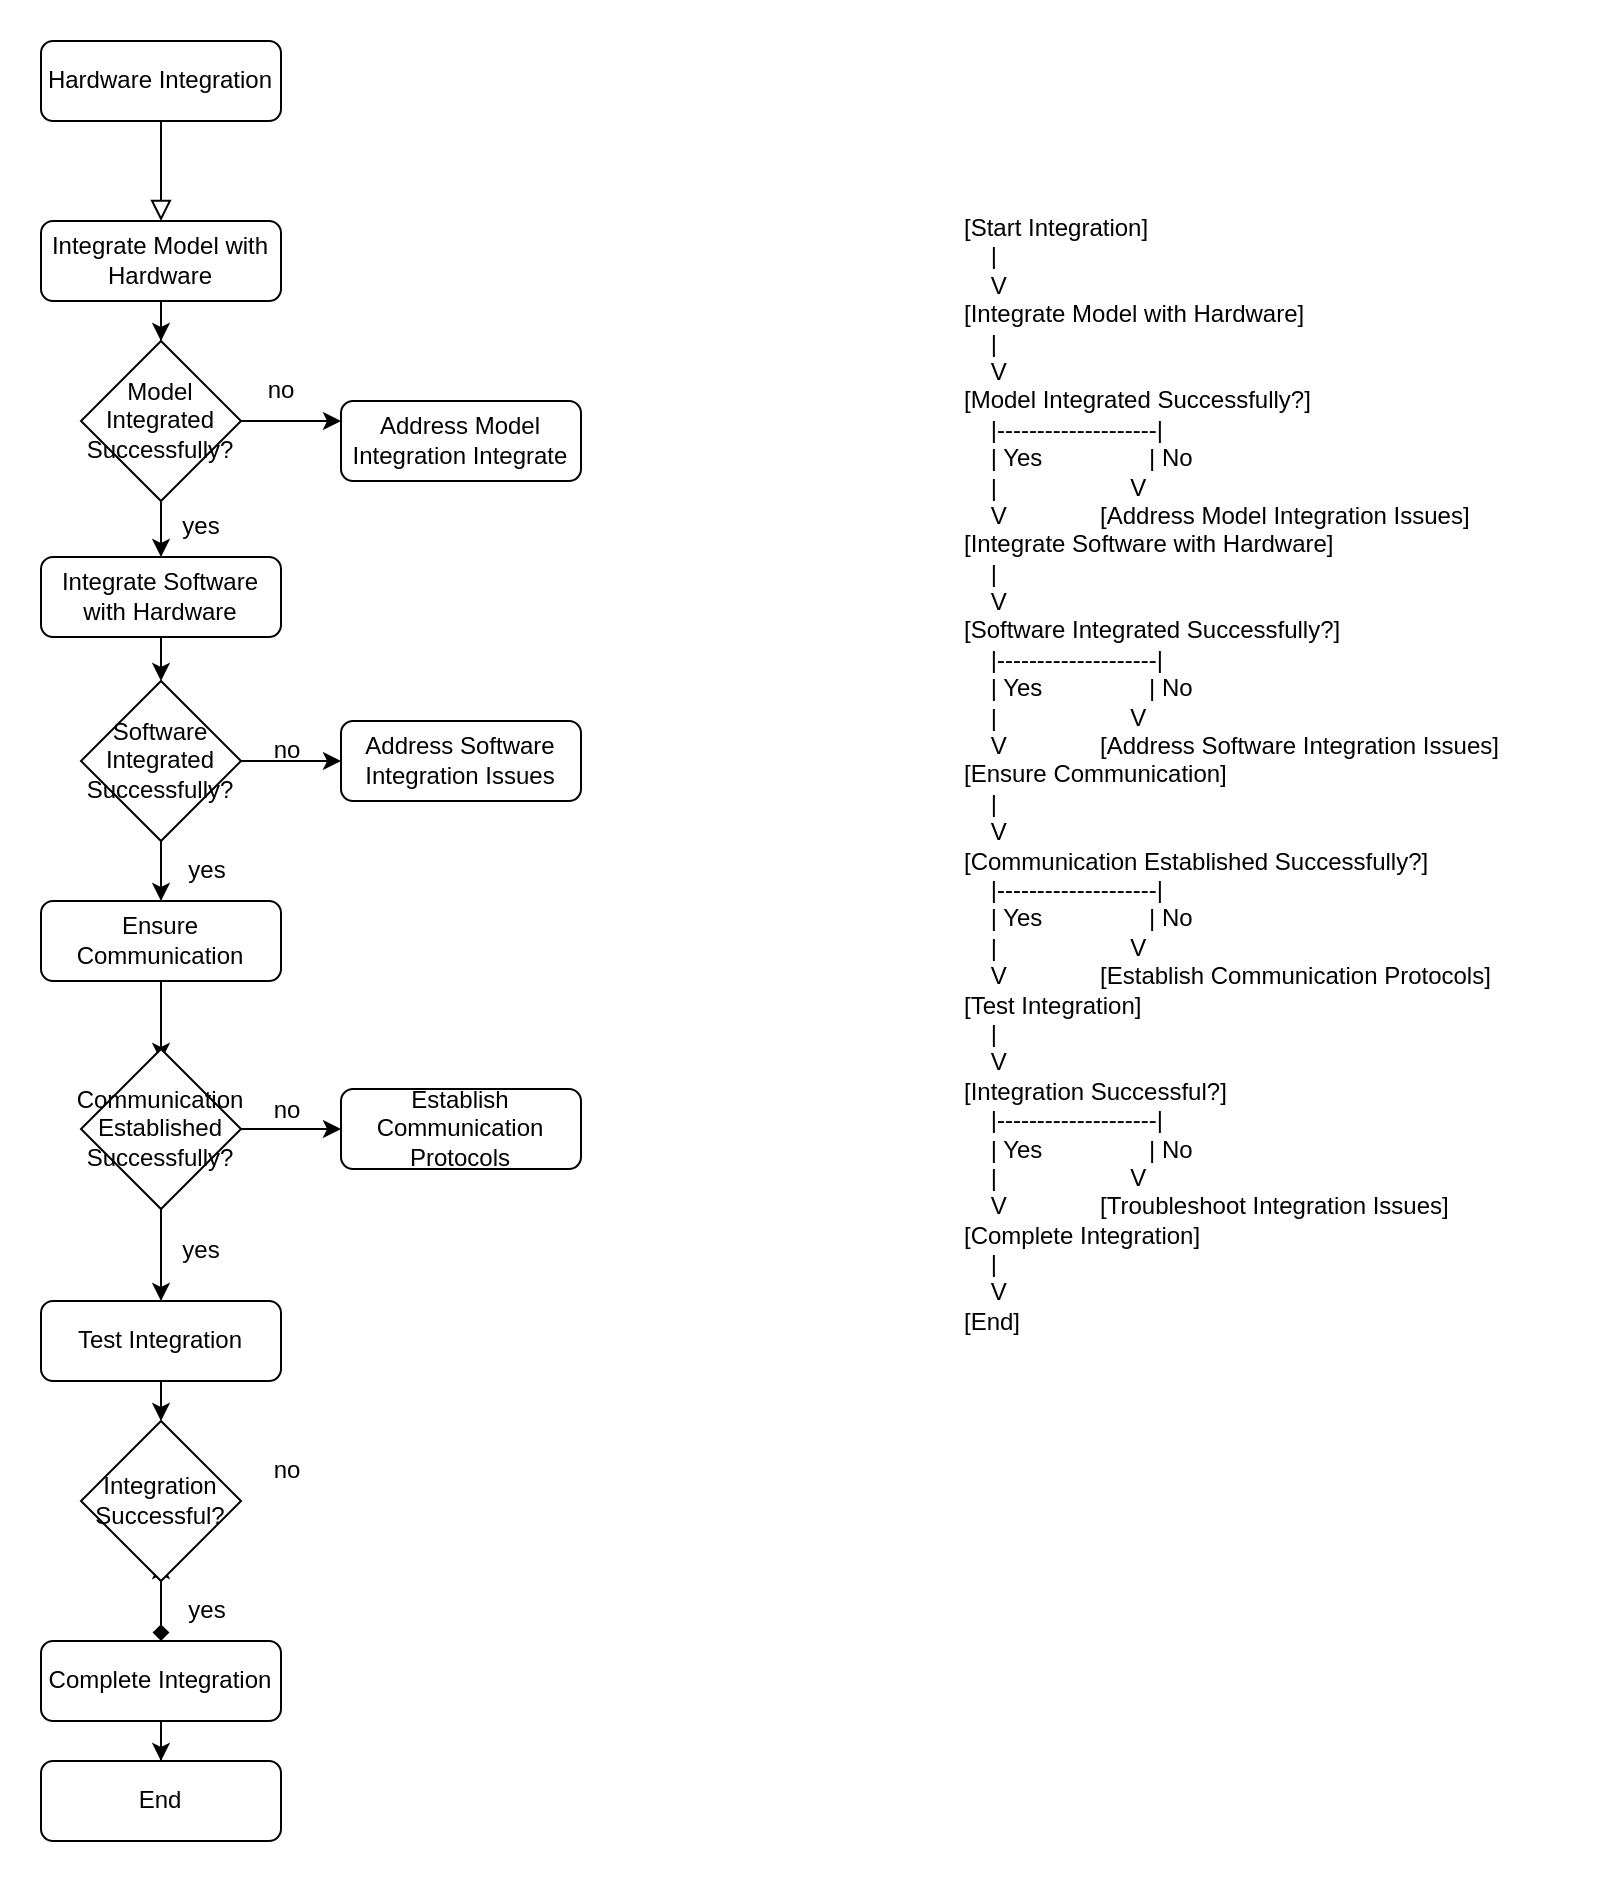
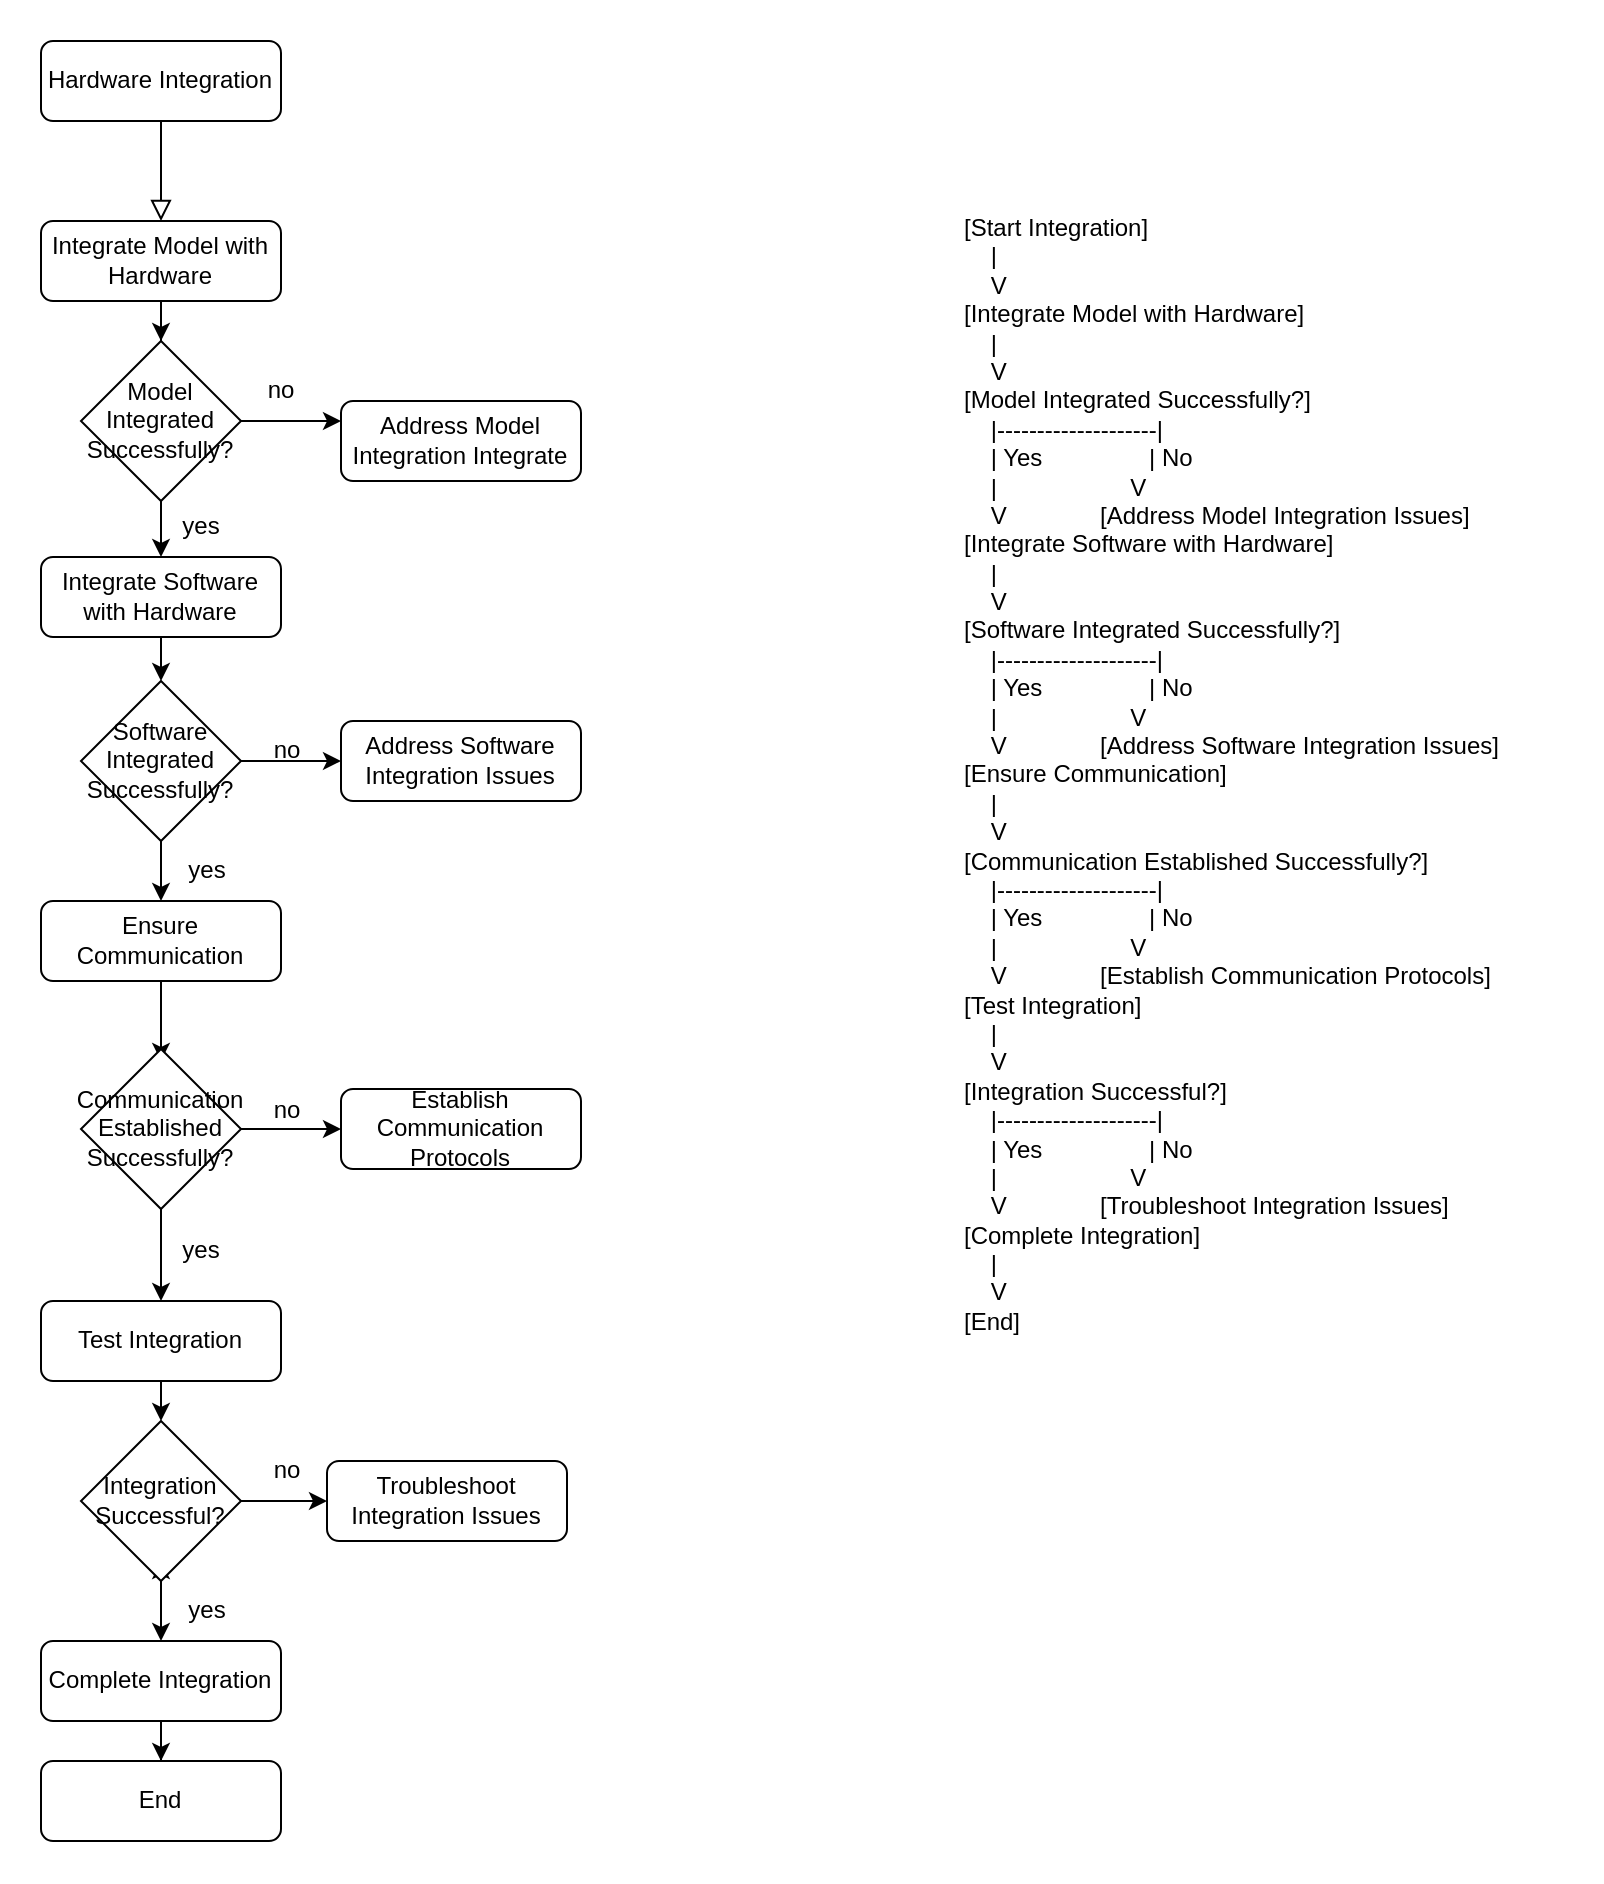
edge "Integration Successful?" -> "Troubleshoot Integration Issues": added
node "Troubleshoot Integration Issues": added
edge "Integration Successful?" -> "Complete Integration": arrowhead diamond -> classic
